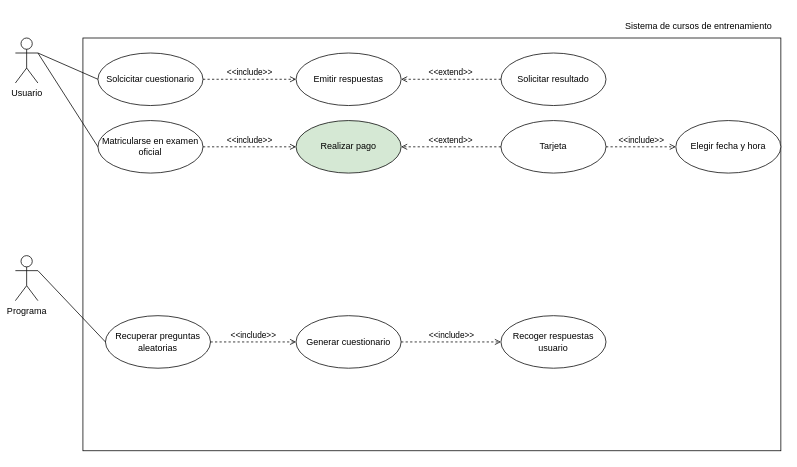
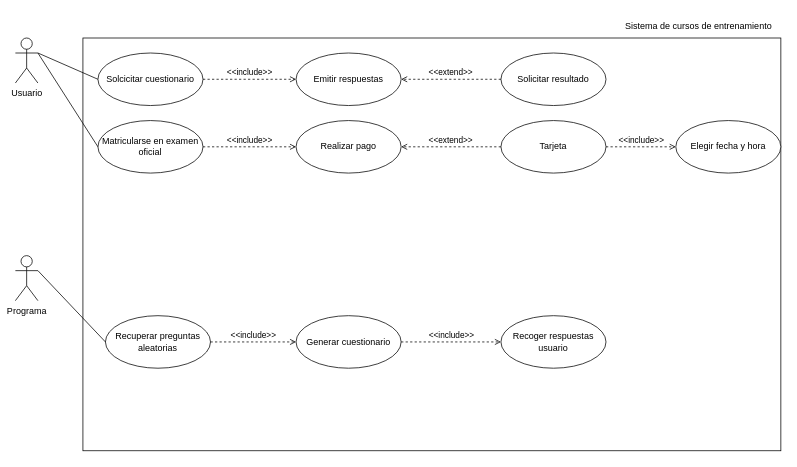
node "Realizar pago": fillcolor #d5e8d4 -> #ffffff
